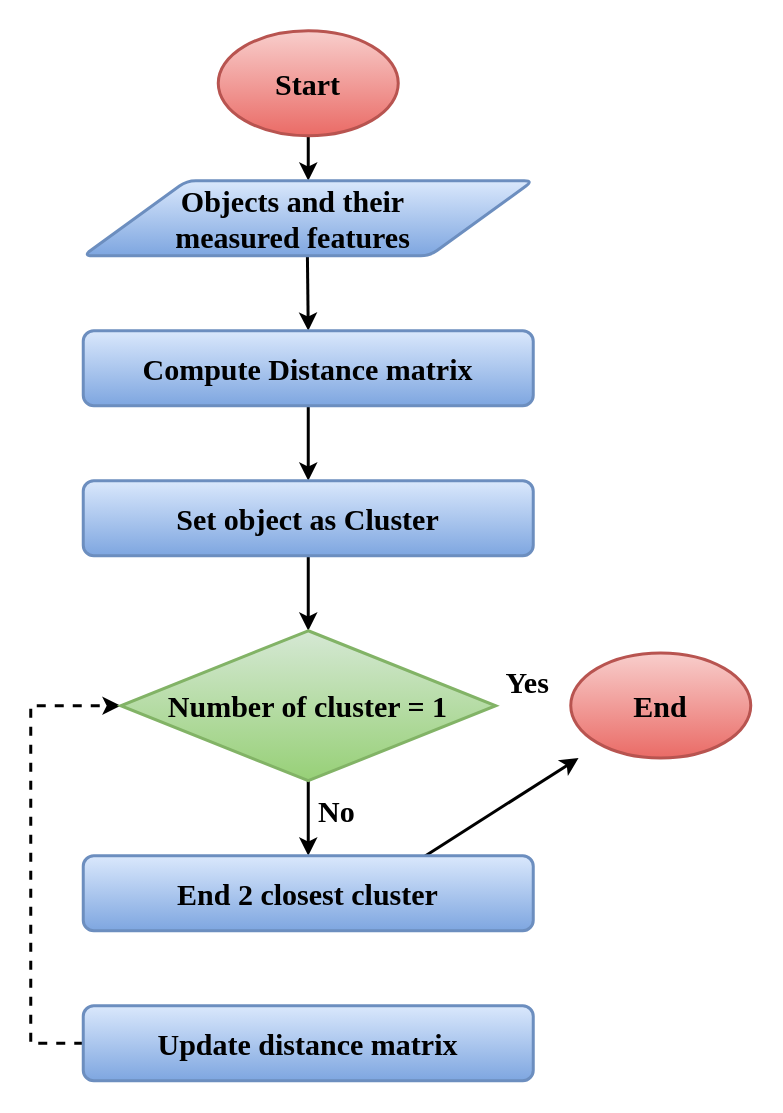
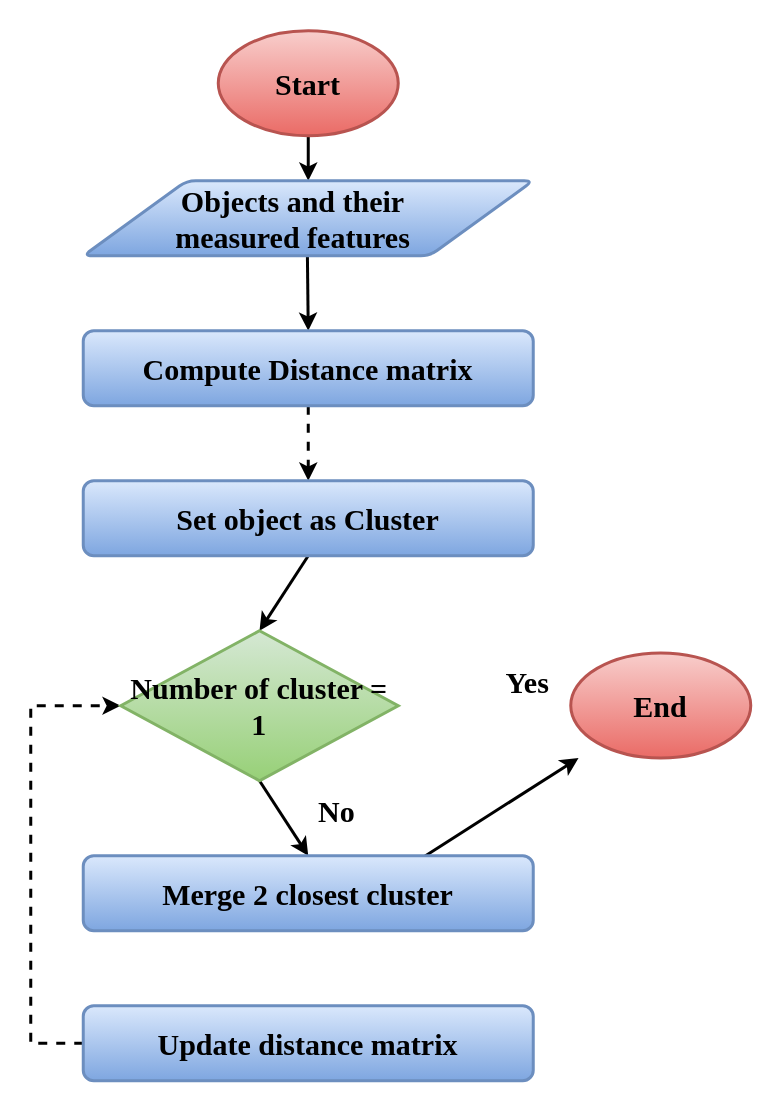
edge "Compute Distance matrix" -> "Set object as Cluster": style solid -> dashed
node "Number of cluster = 1": size 375x150 -> 278x150
node "End 2 closest cluster": label "End 2 closest cluster" -> "Merge 2 closest cluster"
